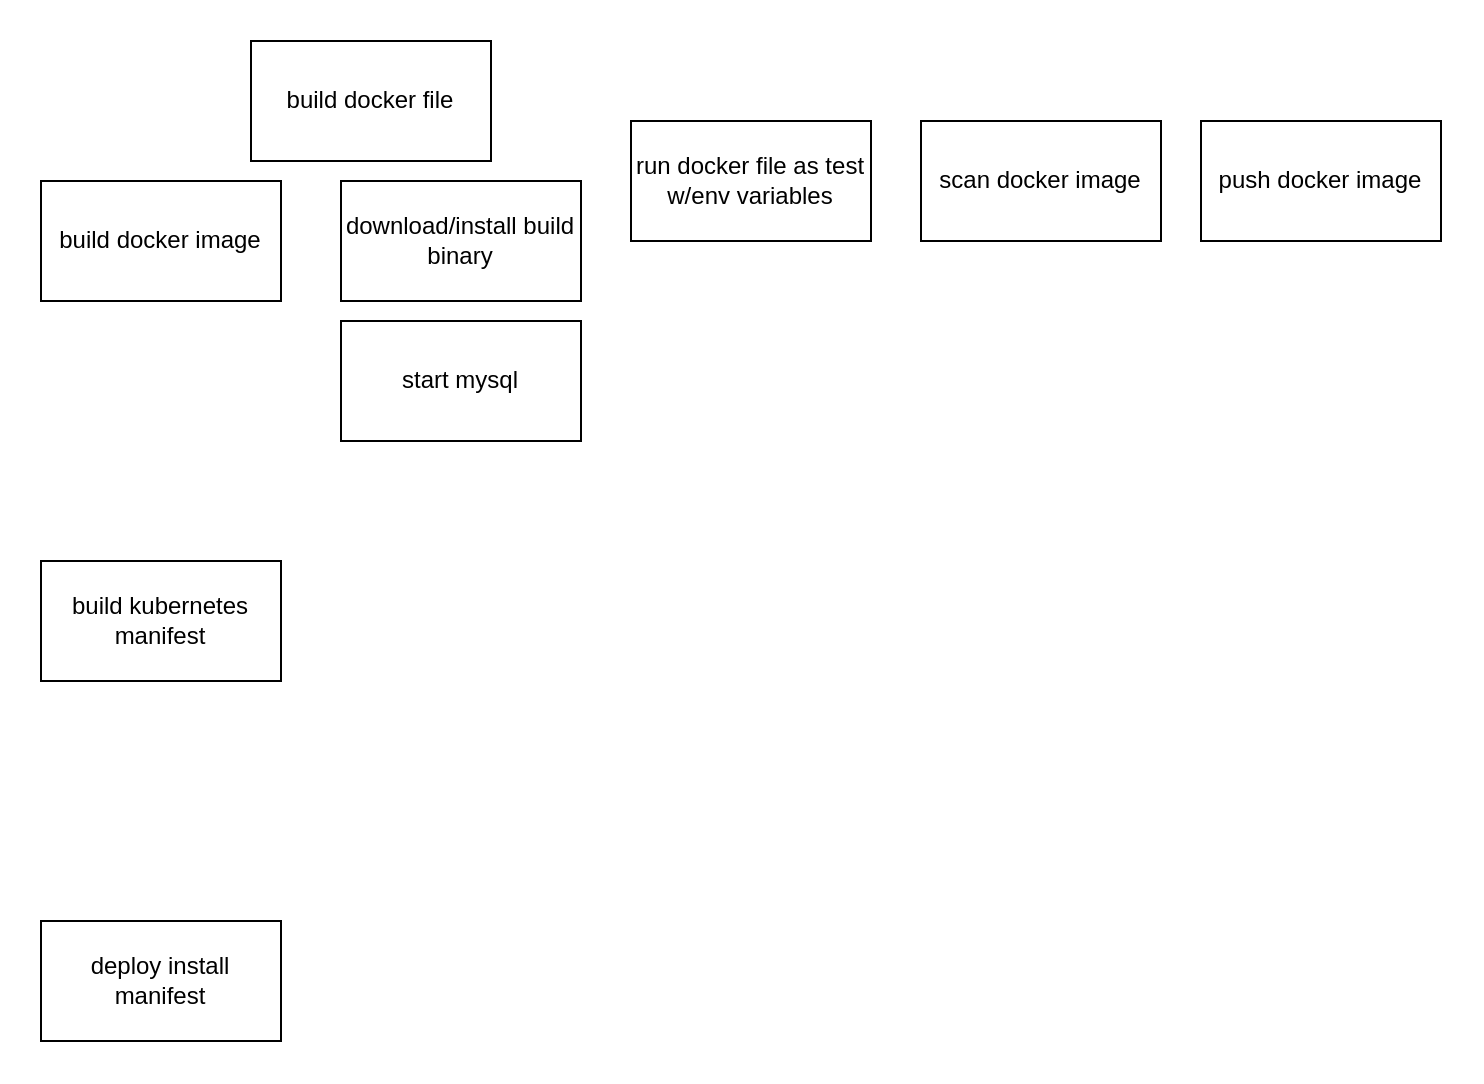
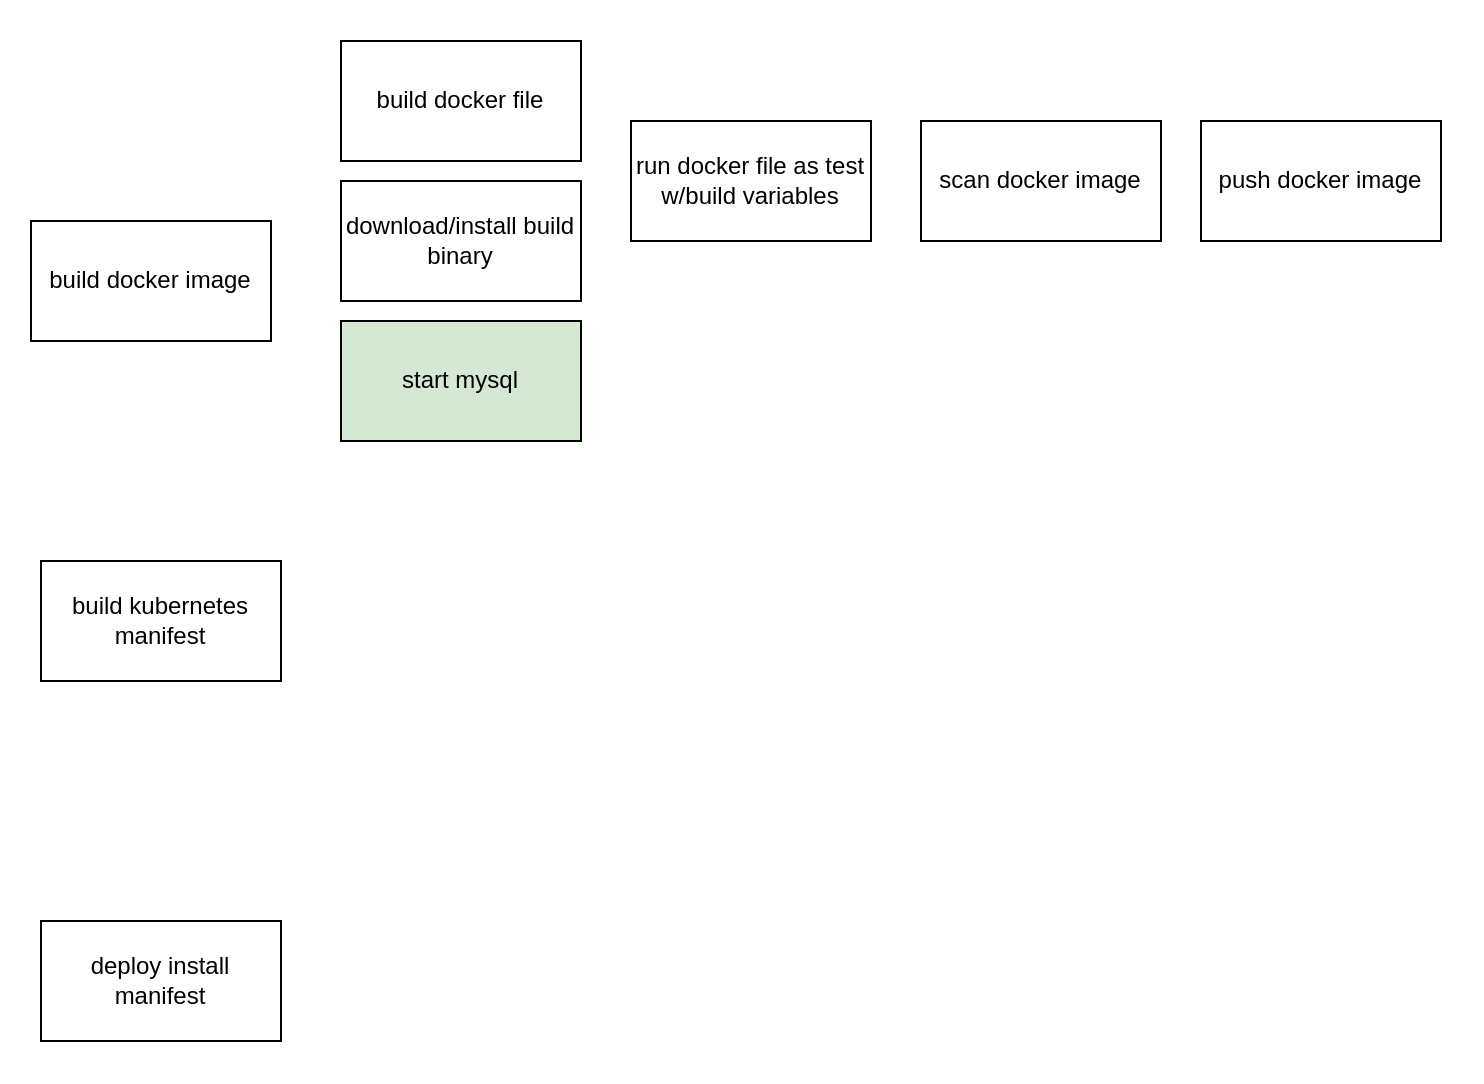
node "build docker file": moved (371, 101) -> (461, 101)
node "run docker file as test w/env variables": label "run docker file as test w/env variables" -> "run docker file as test w/build variables"
node "build docker image": moved (161, 241) -> (151, 281)
node "start mysql": fillcolor #ffffff -> #d5e8d4
